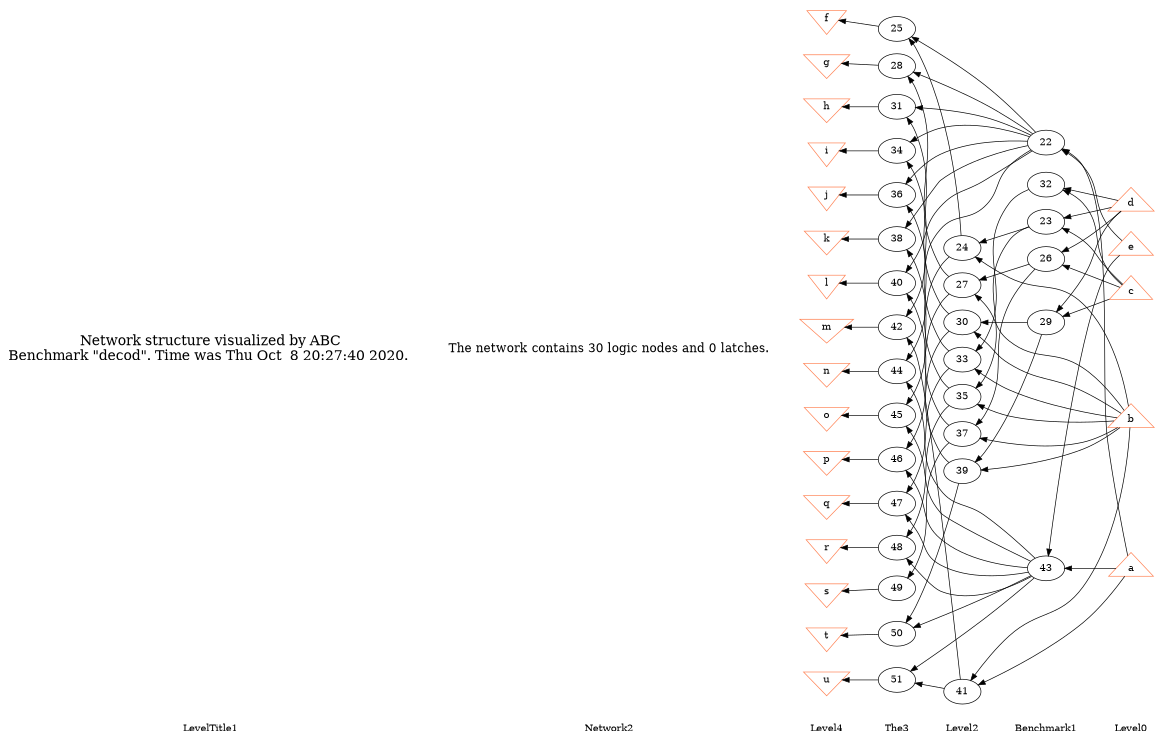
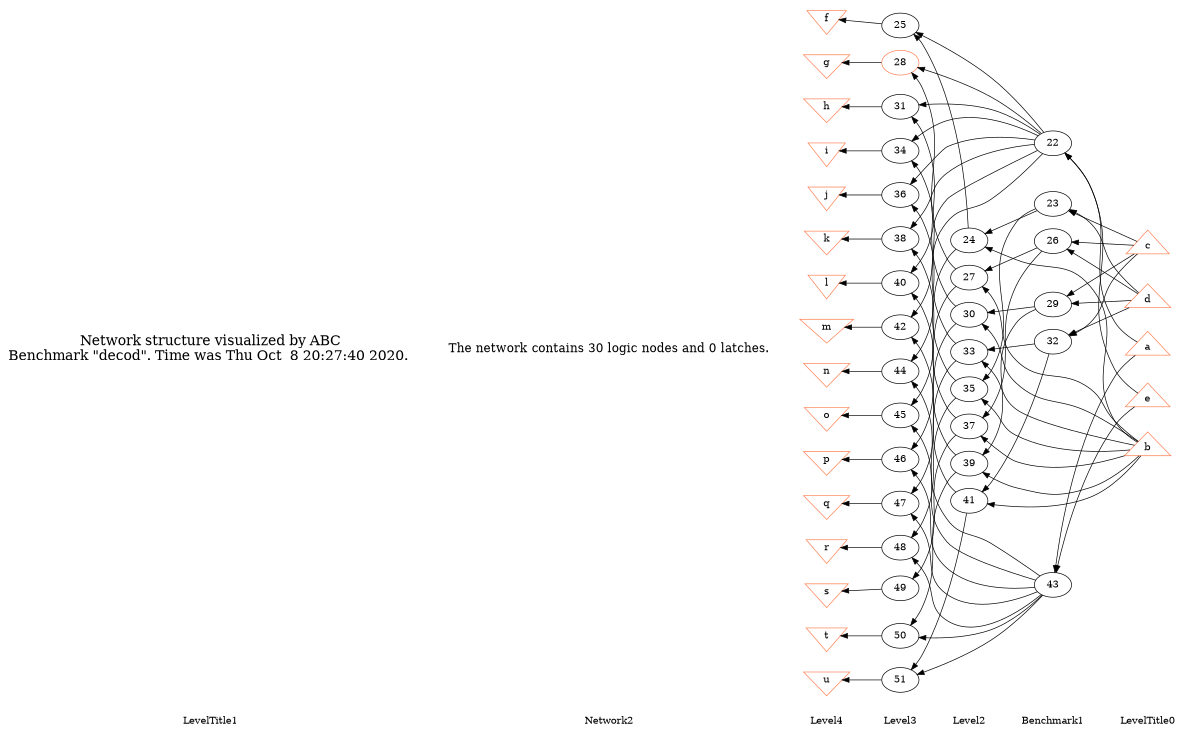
node "28": color black -> coral
edge "a" -> "41": now "32" -> "41"
node "The3": label "The3" -> "Level3"
node "Level0": label "Level0" -> "LevelTitle0"
